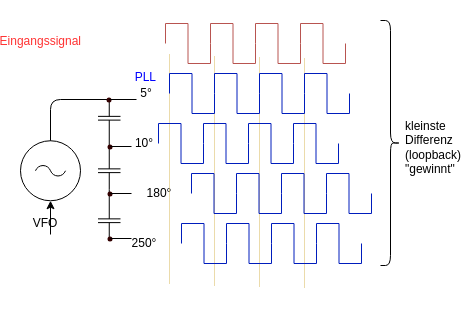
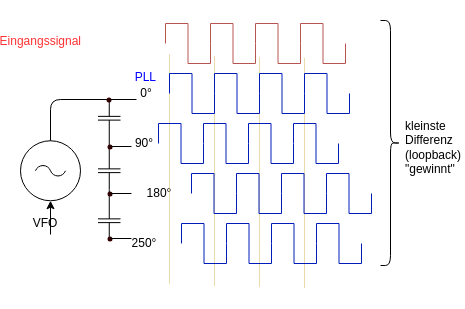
node "5°": label "5°" -> "0°"
node "10°": label "10°" -> "90°"
